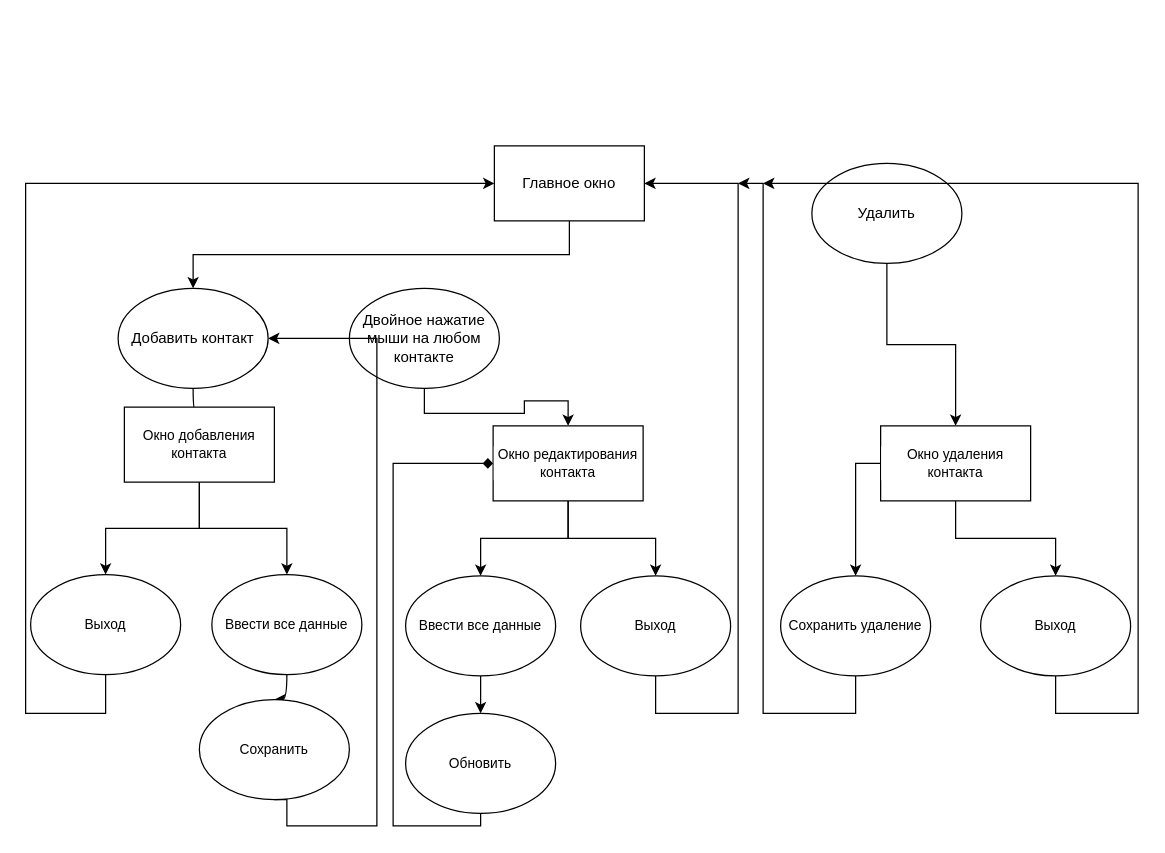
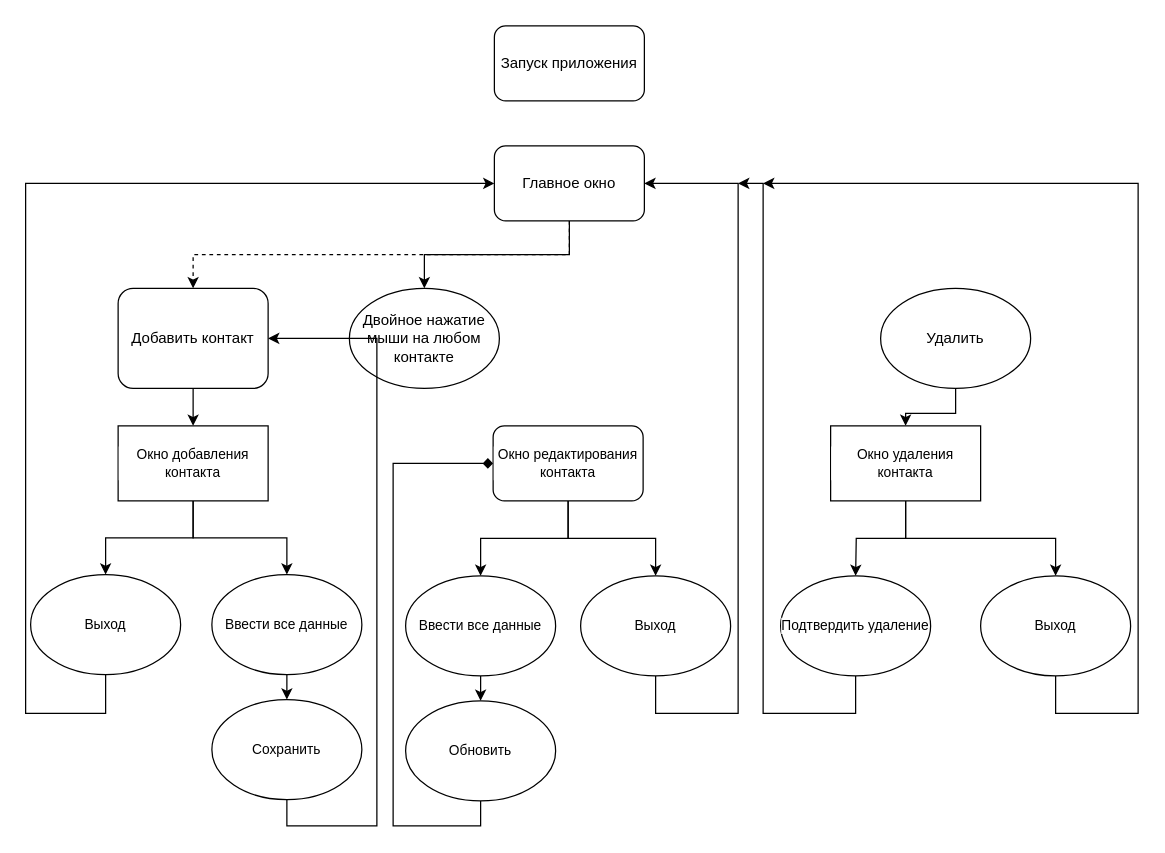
node "Запуск приложения": added
node "Главное окно": shape rectangle -> rounded rectangle
node "Удалить": moved (887, 213) -> (956, 338)
edge "Главное окно" -> "Добавить контакт": style solid -> dashed
edge "Главное окно" -> "Двойное нажатие мыши на любом контакте": added
node "Добавить контакт": shape ellipse -> rounded rectangle
edge "Двойное нажатие мыши на любом контакте" -> "Окно редактирования контакта": removed
node "Окно добавления контакта": moved (199, 444) -> (193, 463)
node "Окно редактирования контакта": shape rectangle -> rounded rectangle
node "Окно удаления контакта": moved (956, 463) -> (906, 463)
node "Сохранить удаление": label "Сохранить удаление" -> "Подтвердить удаление"
node "Сохранить": moved (274, 749) -> (287, 749)
node "Обновить": moved (481, 763) -> (481, 751)
